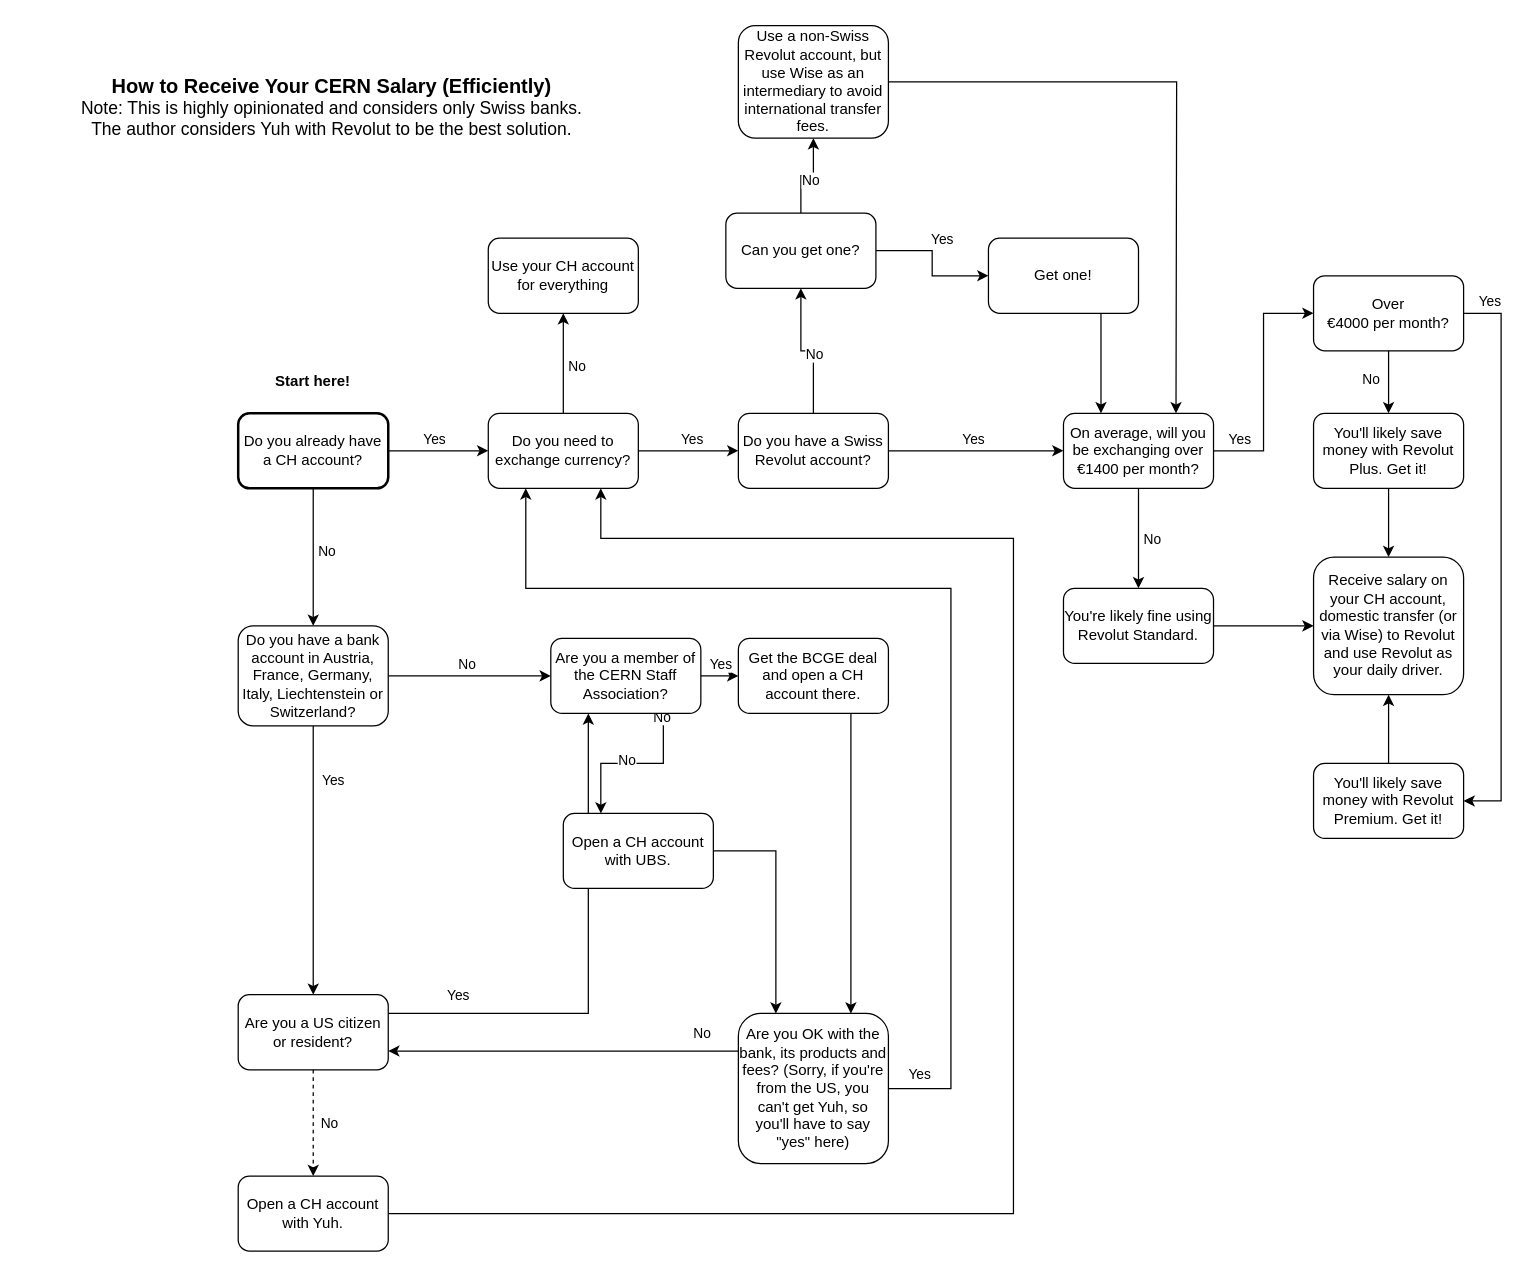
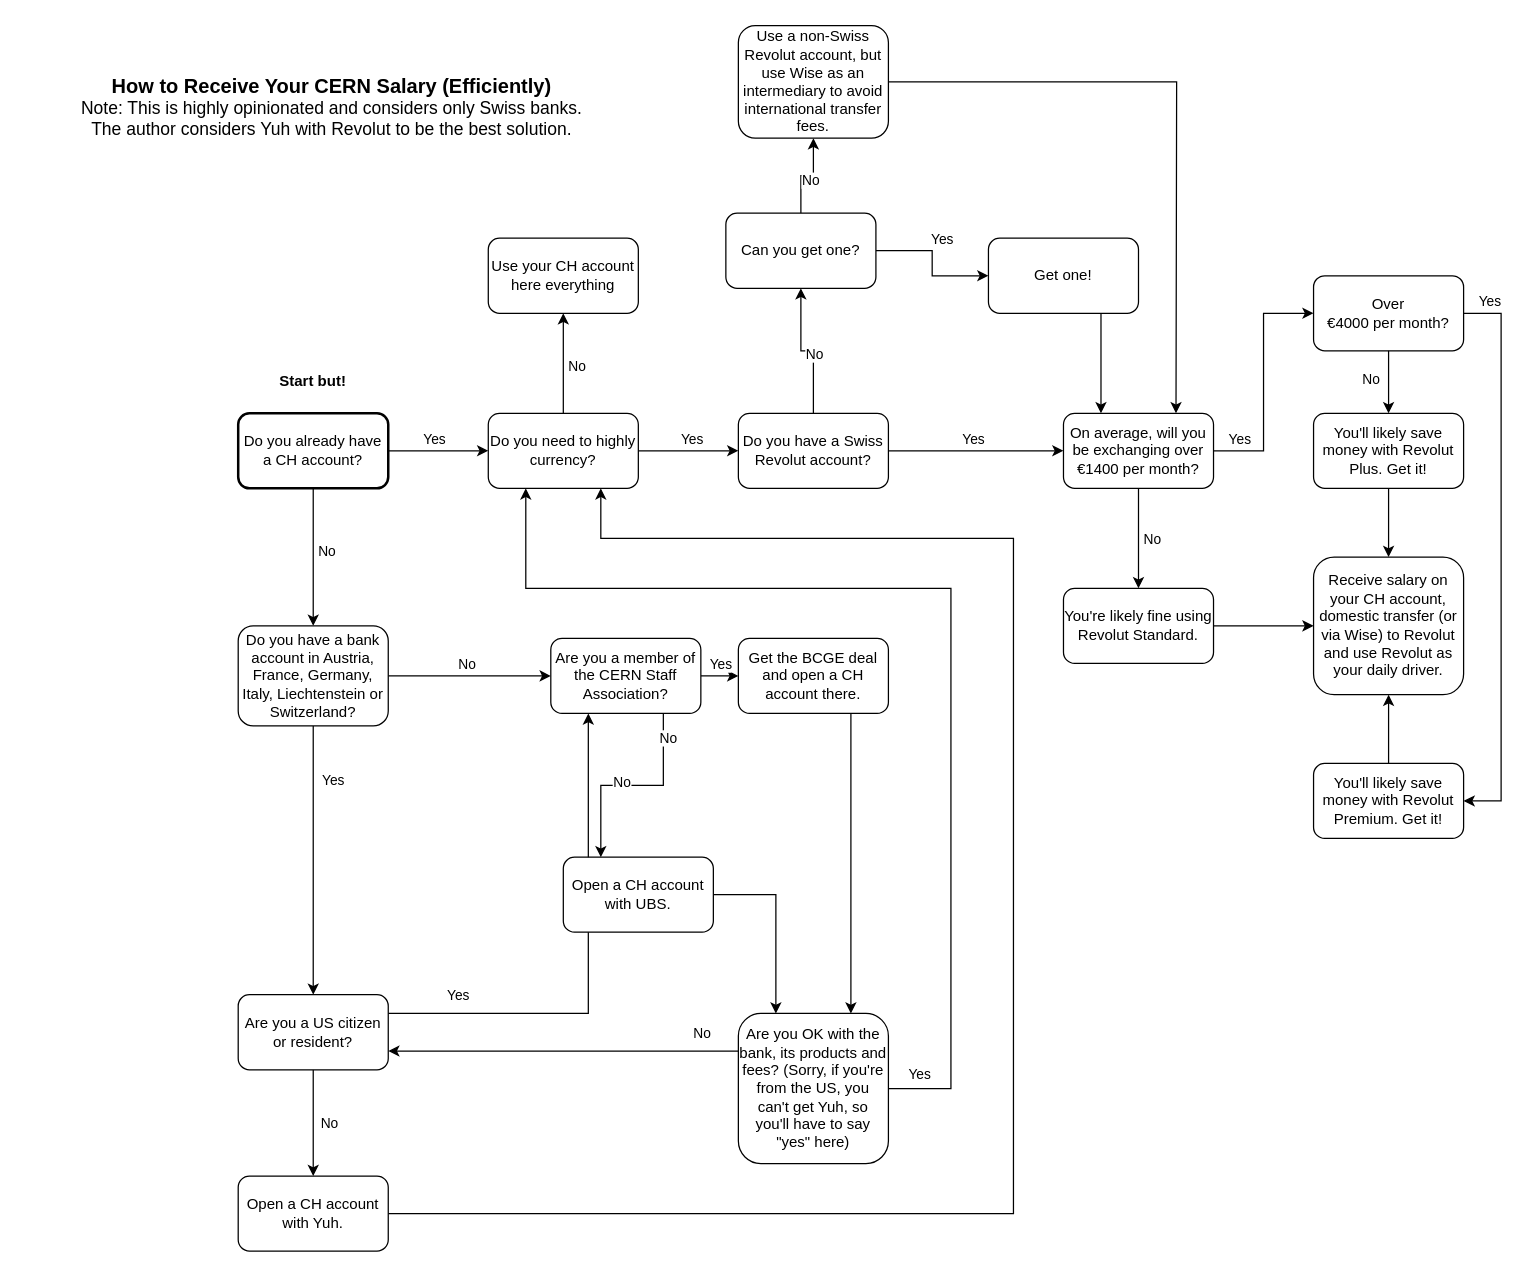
node "Use your CH account for everything": label "Use your CH account for everything" -> "Use your CH account here everything"
node "Start here!": label "Start here!" -> "Start but!"
node "Do you need to exchange currency?": label "Do you need to exchange currency?" -> "Do you need to highly currency?"
node "Open a CH account with UBS.": moved (638, 851) -> (638, 894)
edge "Are you a US citizen or resident?" -> "Open a CH account with Yuh.": style dashed -> solid
